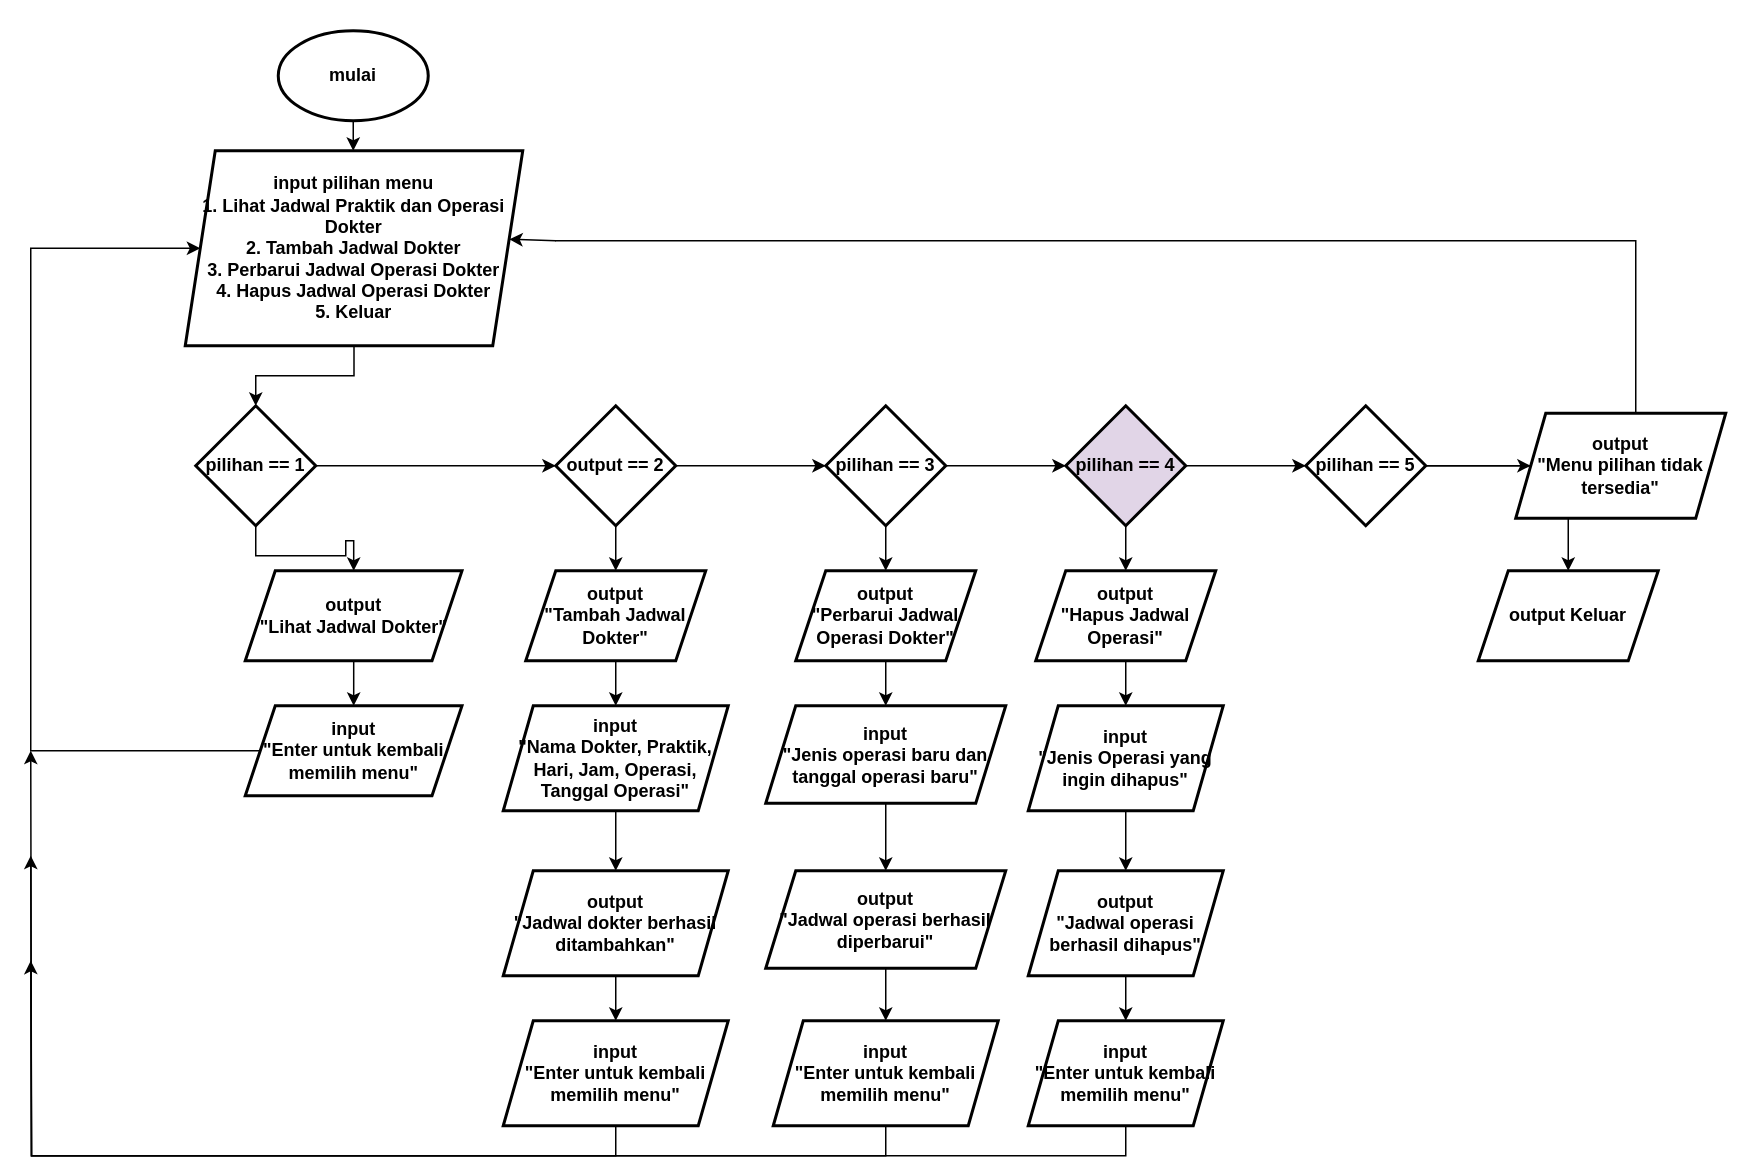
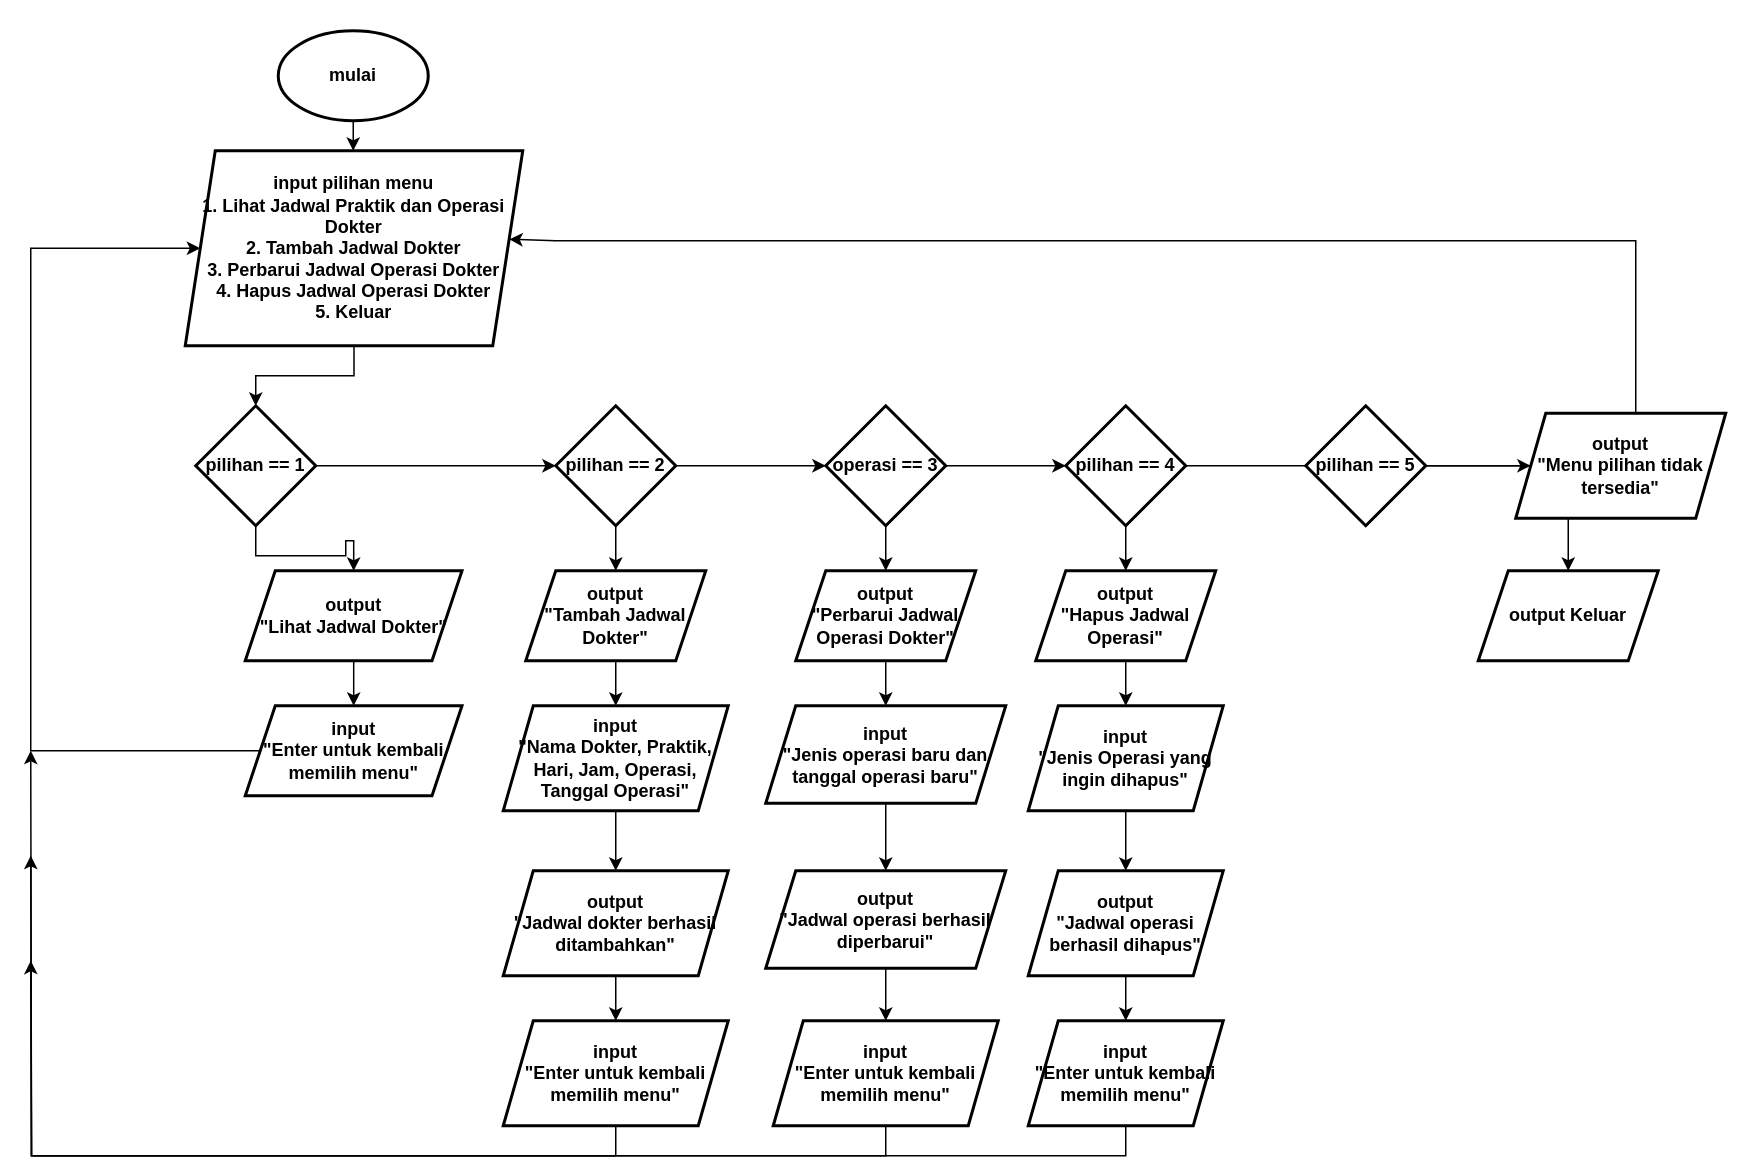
node "output == 2": label "output == 2" -> "pilihan == 2"
node "pilihan == 3": label "pilihan == 3" -> "operasi == 3"
node "pilihan == 4": fillcolor #e1d5e7 -> #ffffff
edge "pilihan == 4" -> "pilihan == 5": arrowhead classic -> none
